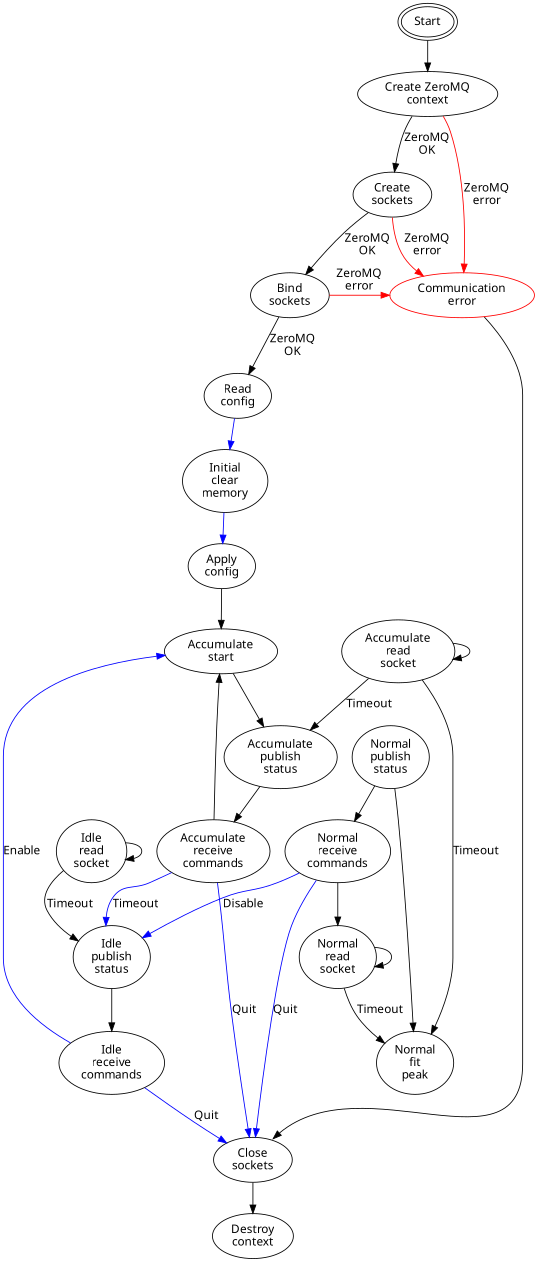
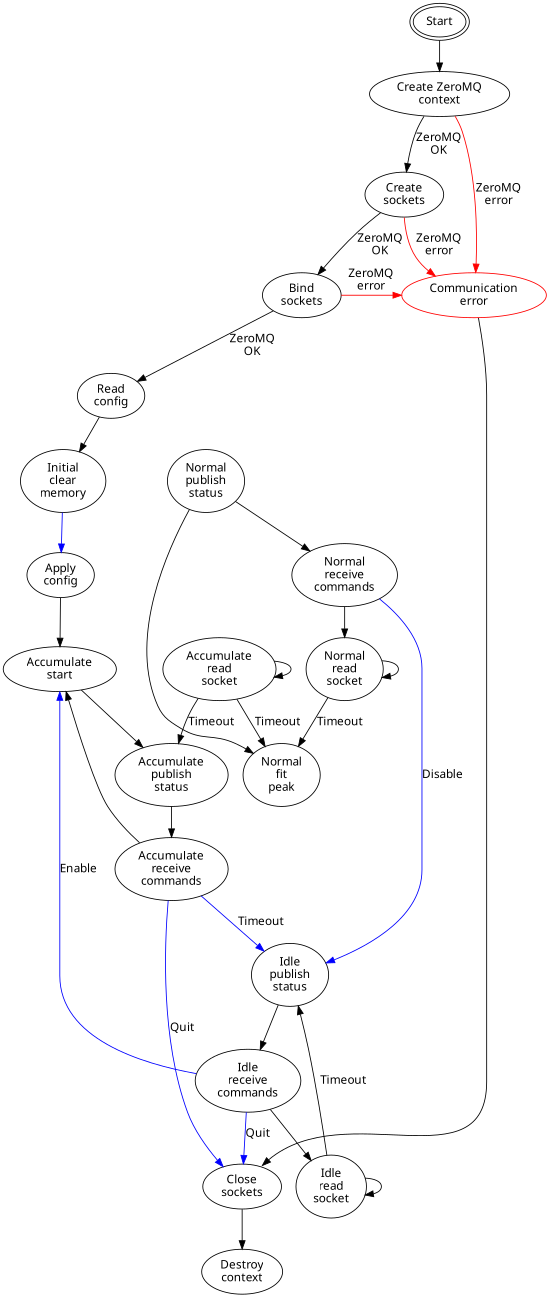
edge "Read config" -> "Initial clear memory": color blue -> black
edge "Normal receive commands" -> "Close sockets": removed, label "Quit"
edge "Idle receive commands" -> "Idle read socket": added
